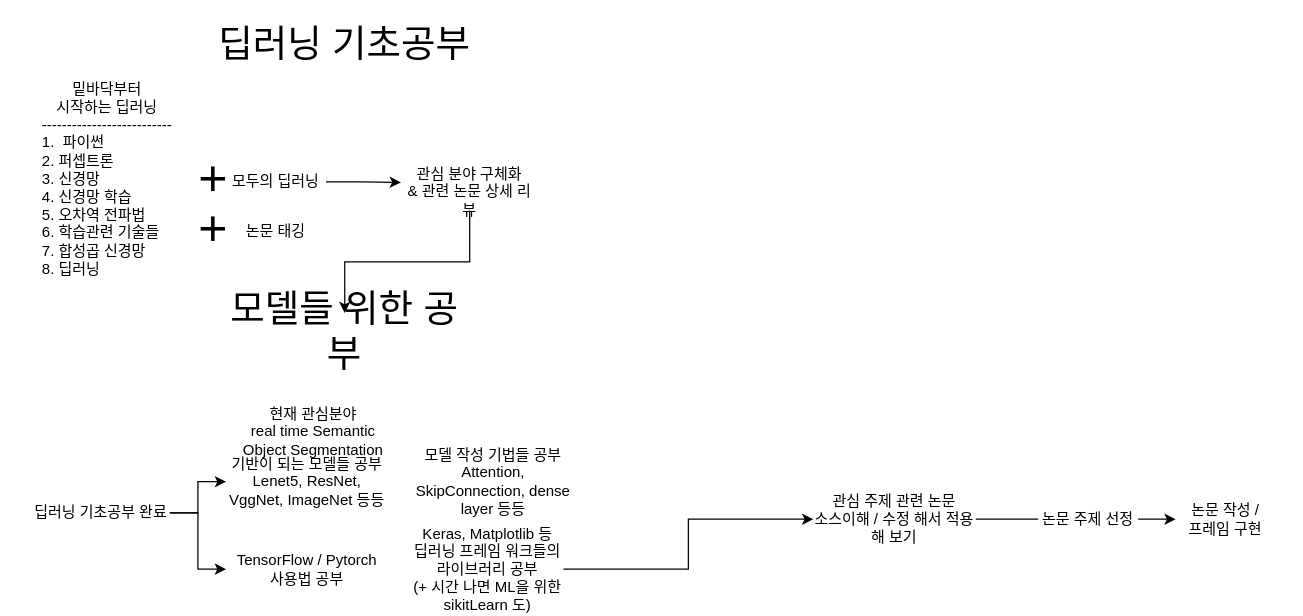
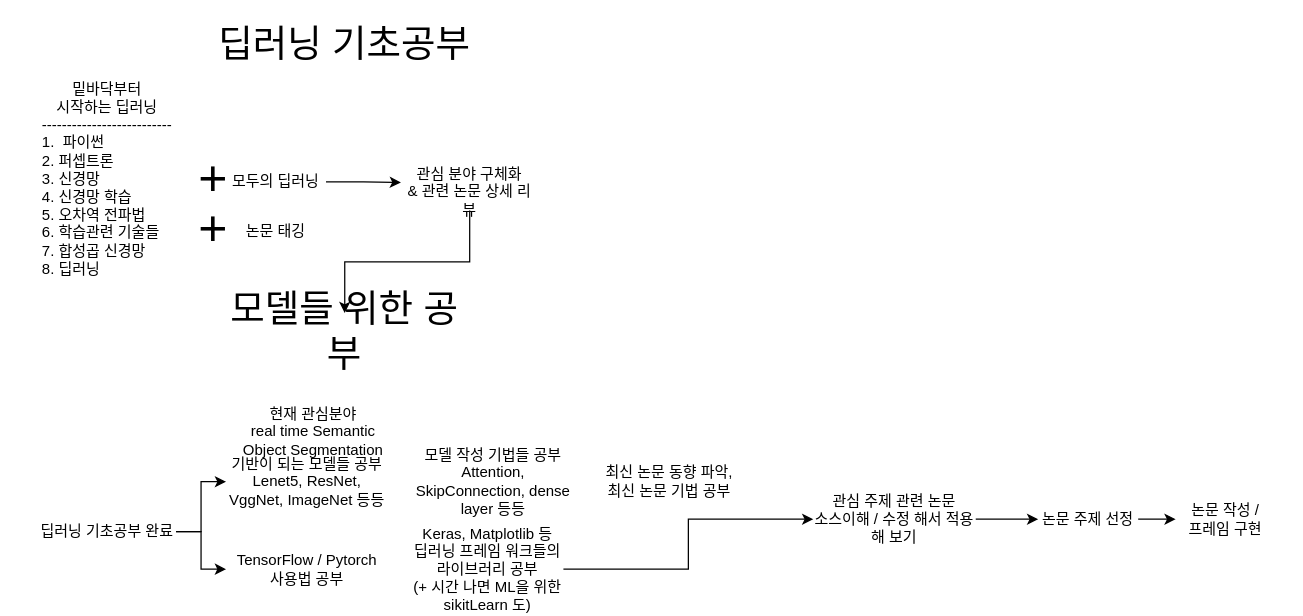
node "최신 논문 동향 파악, 최신 논문 기법 공부": added
node "딥러닝 기초공부 완료": moved (101, 513) -> (107, 532)
edge "관심 주제 관련 논문 소스이해 / 수정 해서 적용해 보기" -- "논문 주제 선정": arrowhead none -> classic
